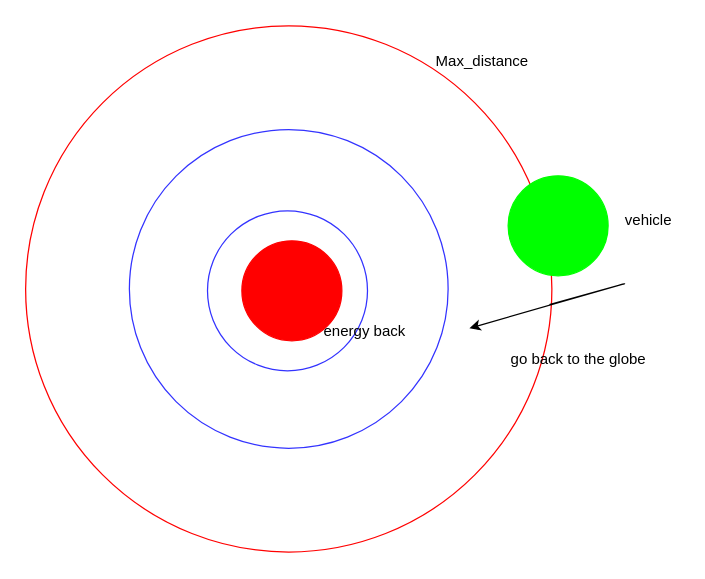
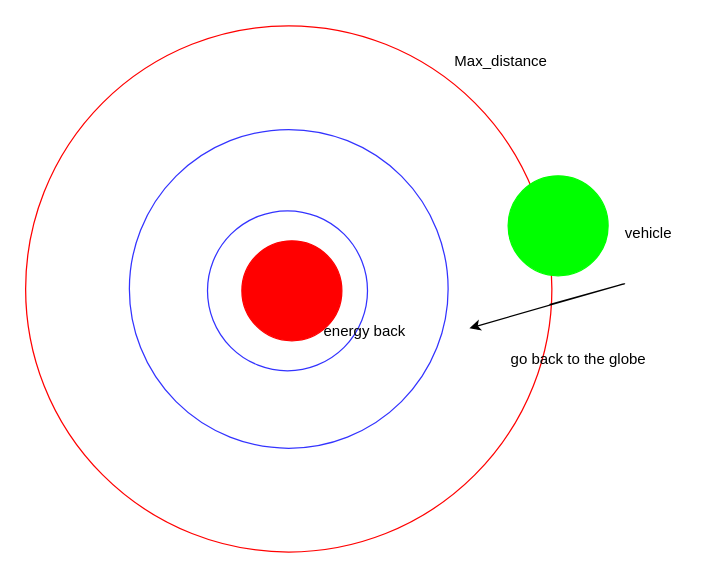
node "Max_distance": moved (482, 62) -> (501, 62)
node "vehicle": moved (648, 221) -> (648, 233)
